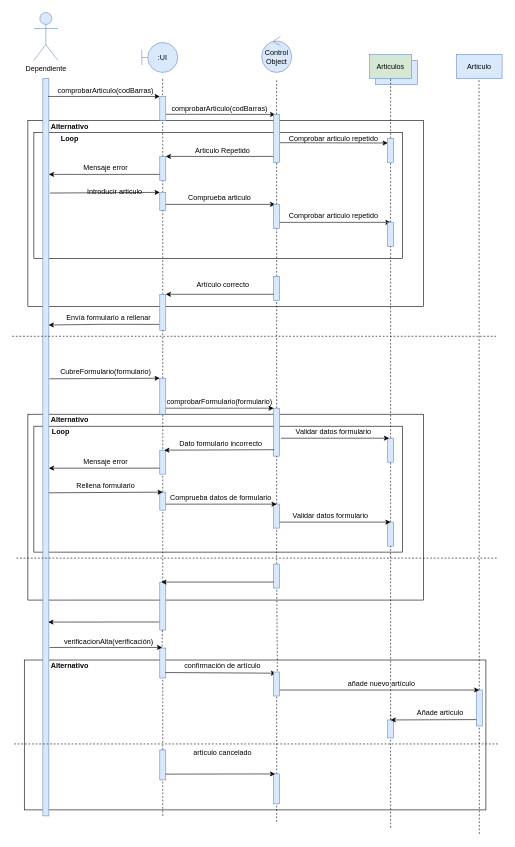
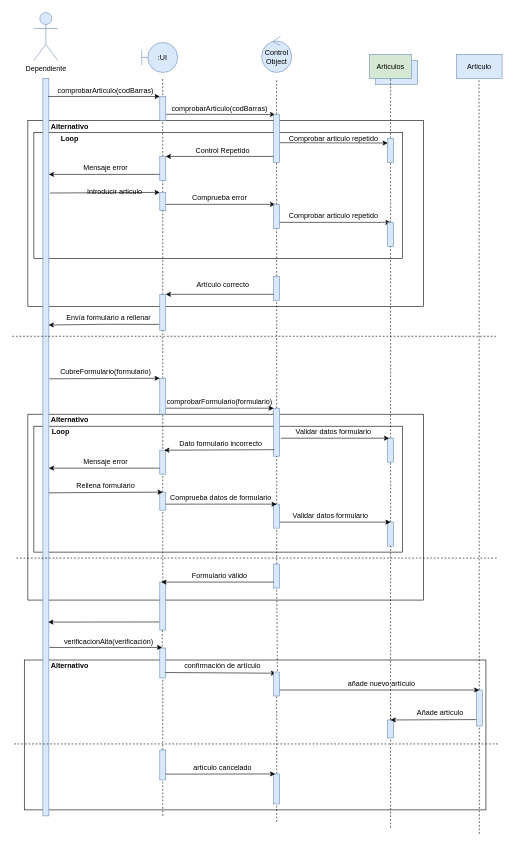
node "Articulo Repetido": label "Articulo Repetido" -> "Control Repetido"
node "Comprueba articulo": label "Comprueba articulo" -> "Comprueba error"
node "Formulario válido": added
node "artículo cancelado": moved (223, 753) -> (223, 768)
